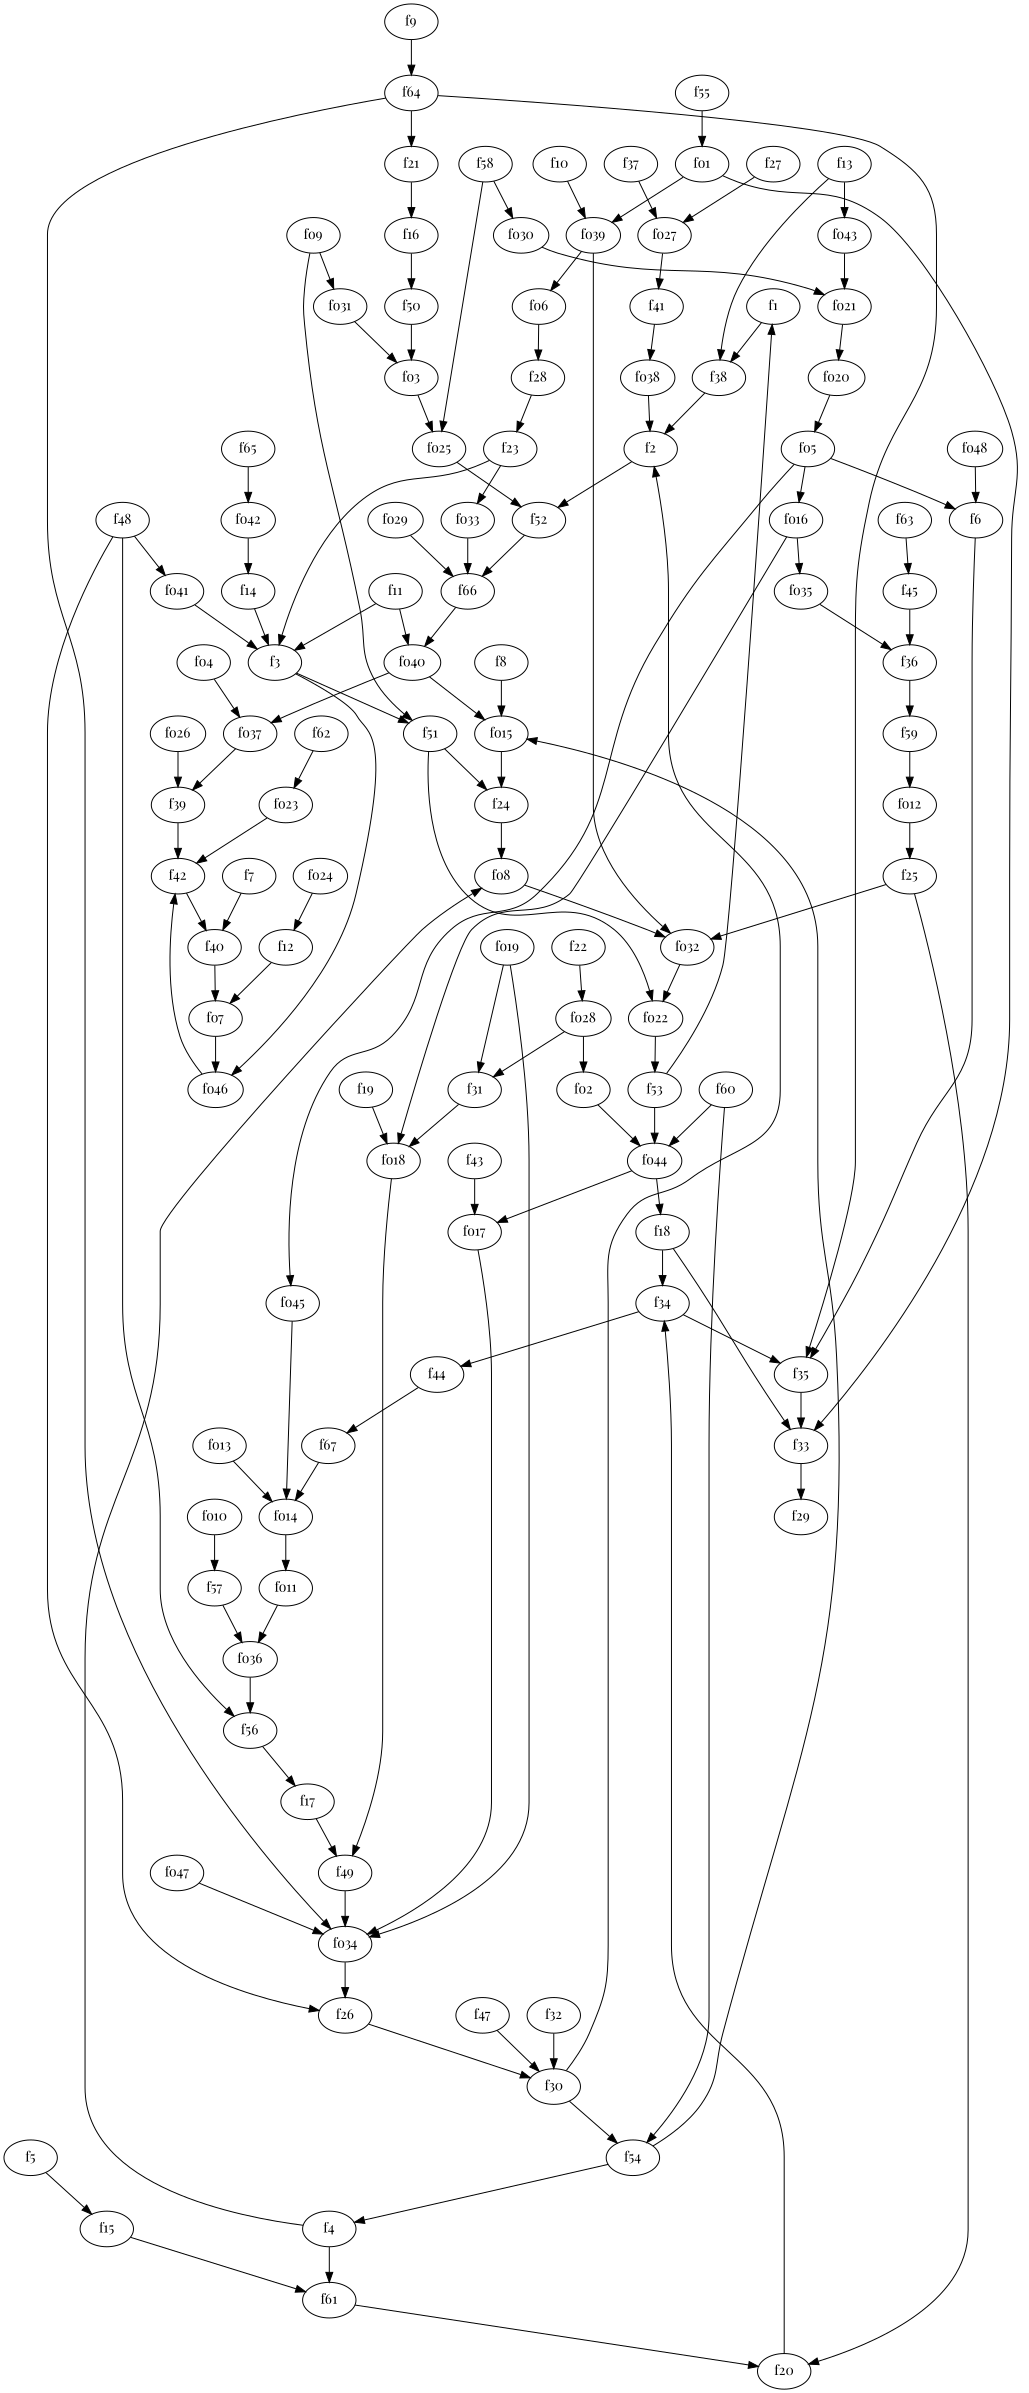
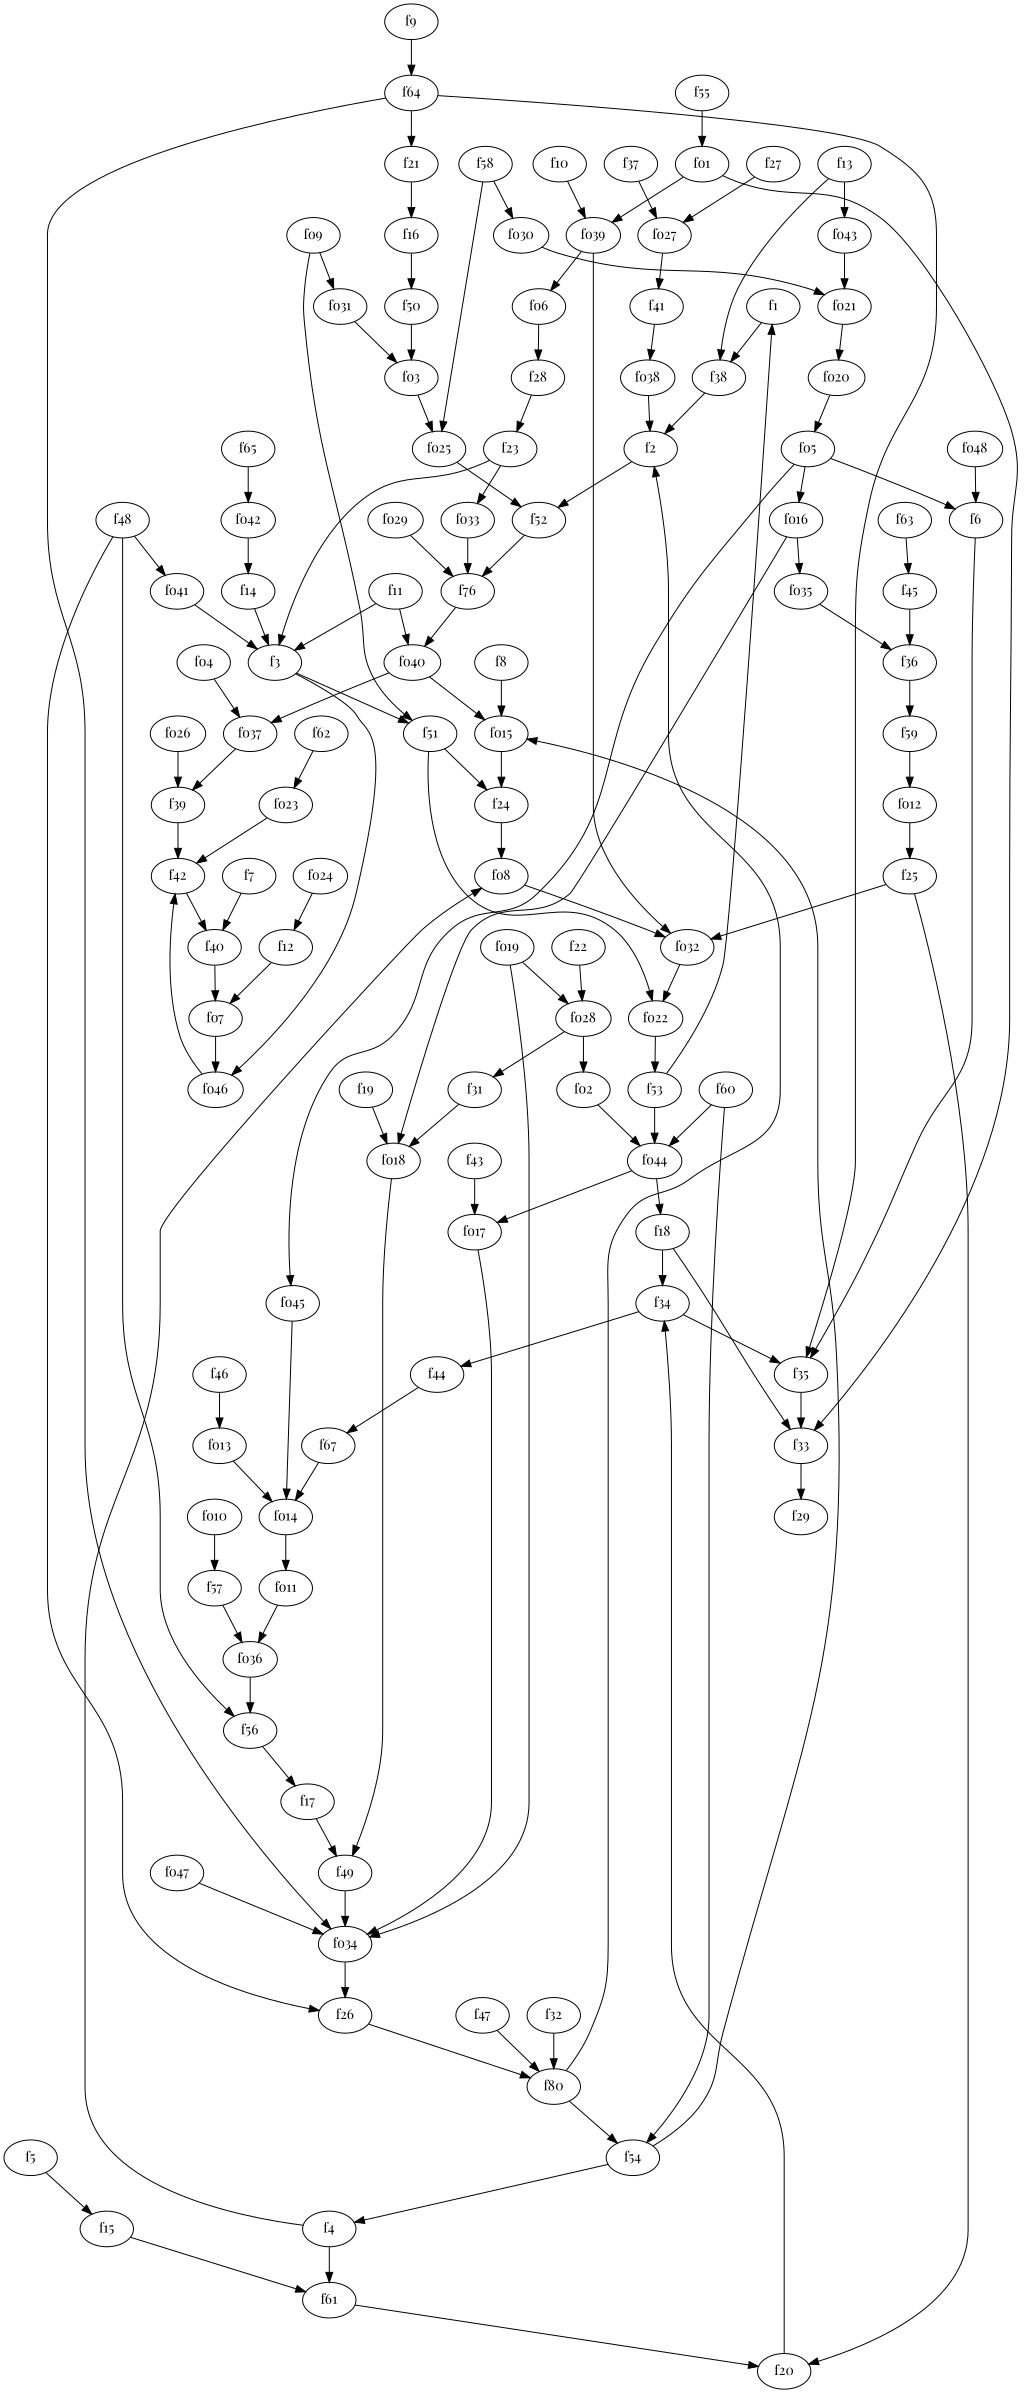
node "f66": label "f66" -> "f76"
edge "fo19" -> "f31": now "fo19" -> "fo28"
node "f46": added
node "f30": label "f30" -> "f80"
